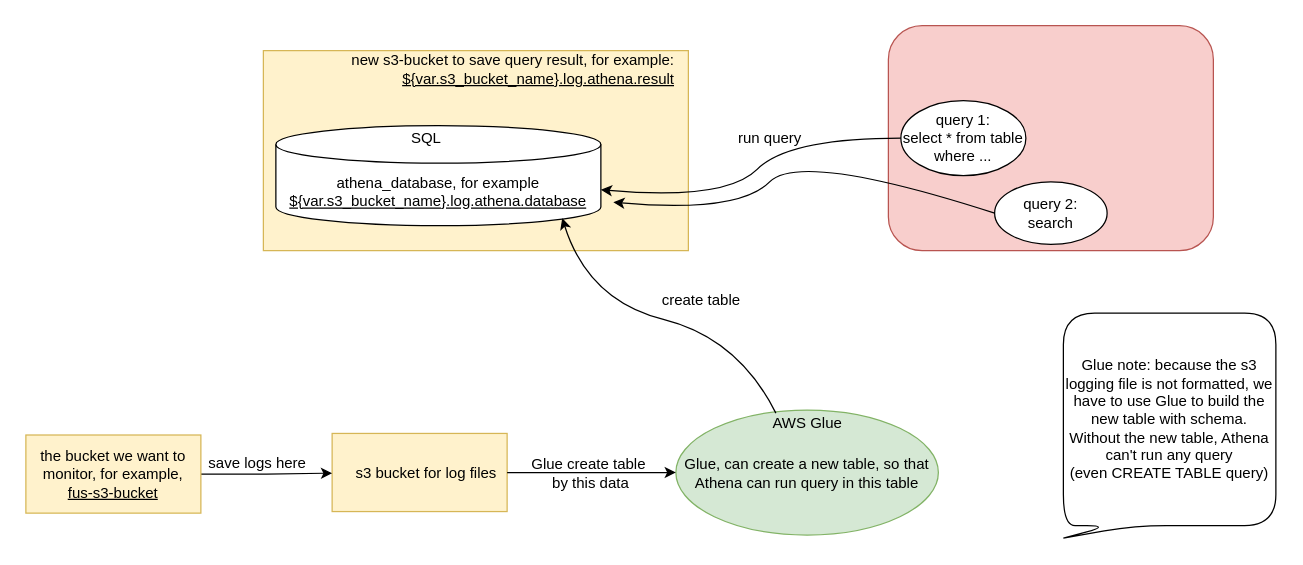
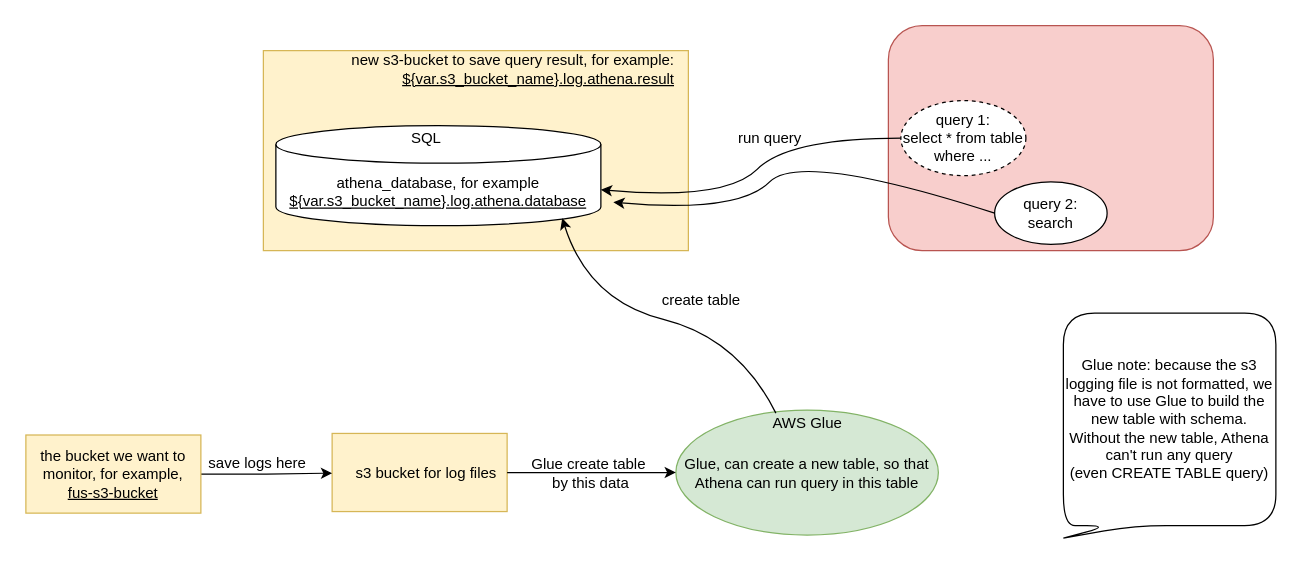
node "query 1: select * from table where ...": style solid -> dashed
